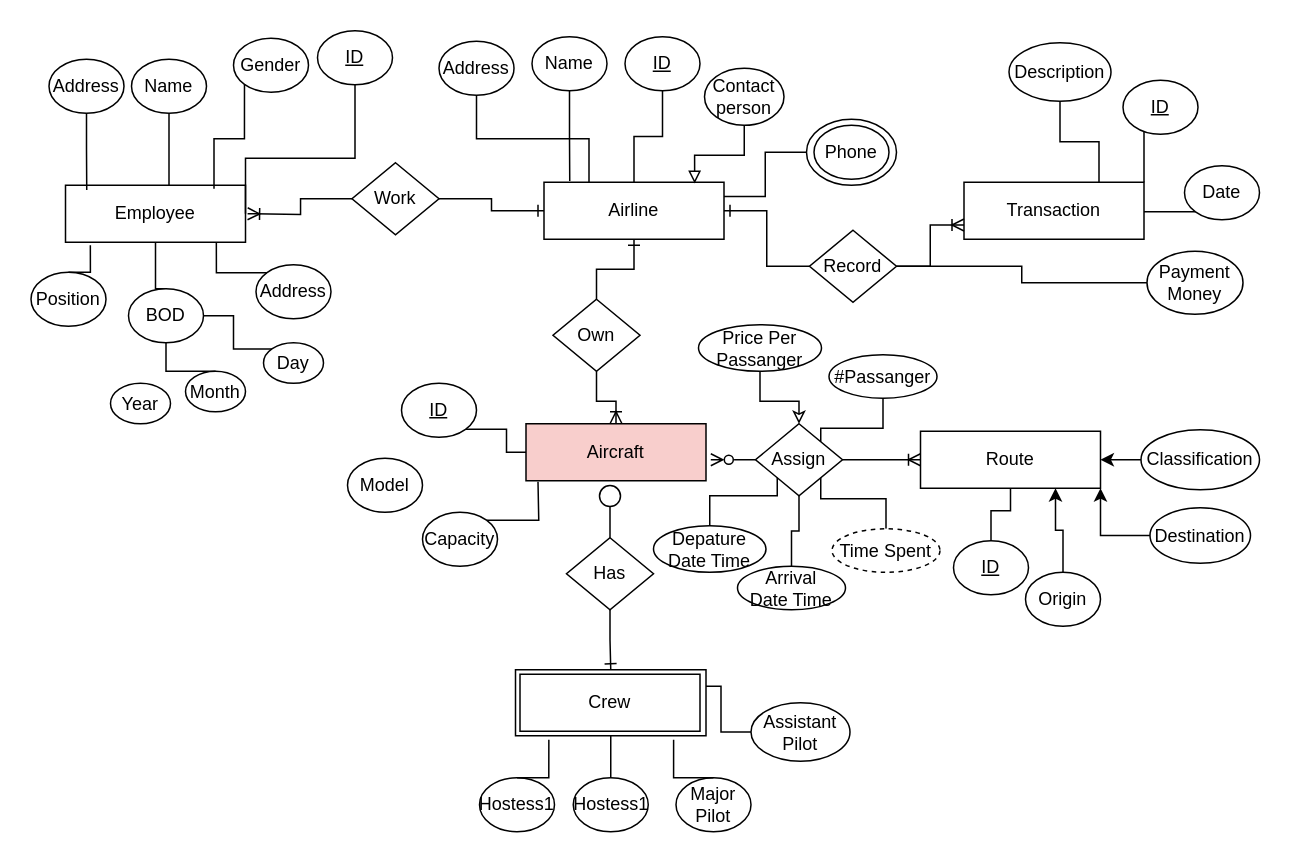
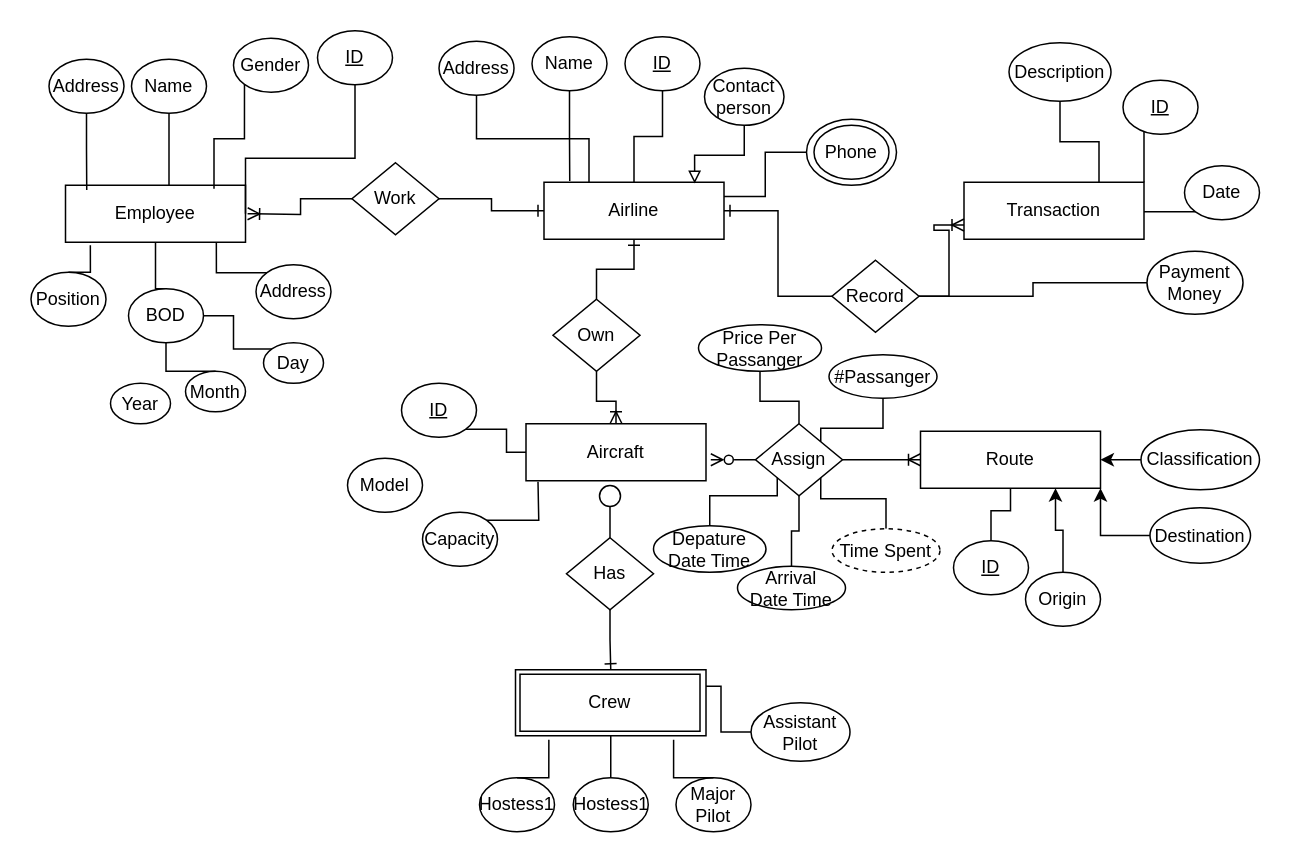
node "Record": moved (853, 266) -> (875, 296)
edge "Price Per Passanger" -> "Assign": arrowhead classic -> none
node "Aircraft": fillcolor #f8cecc -> #ffffff
